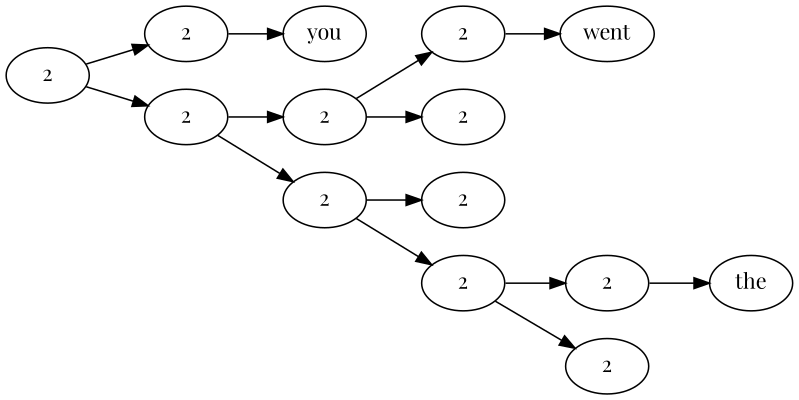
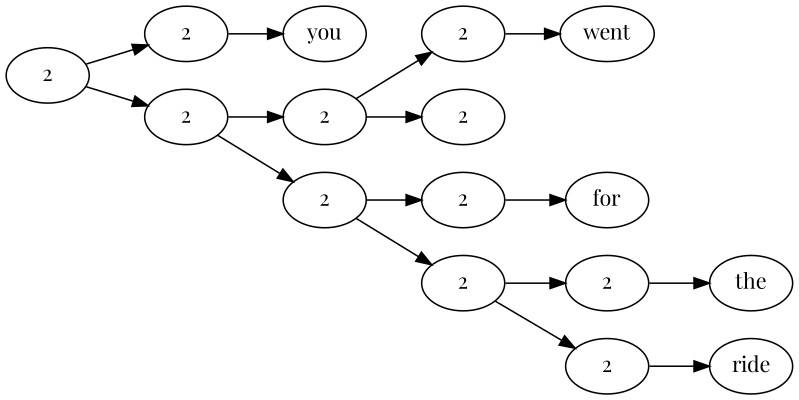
node "for": added
node "ride": added
